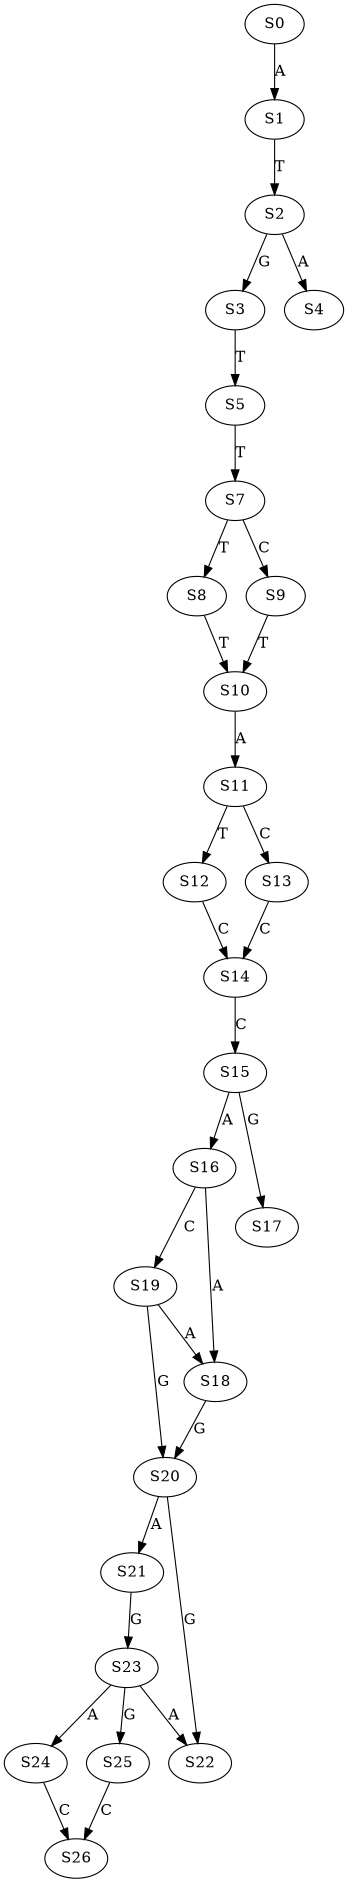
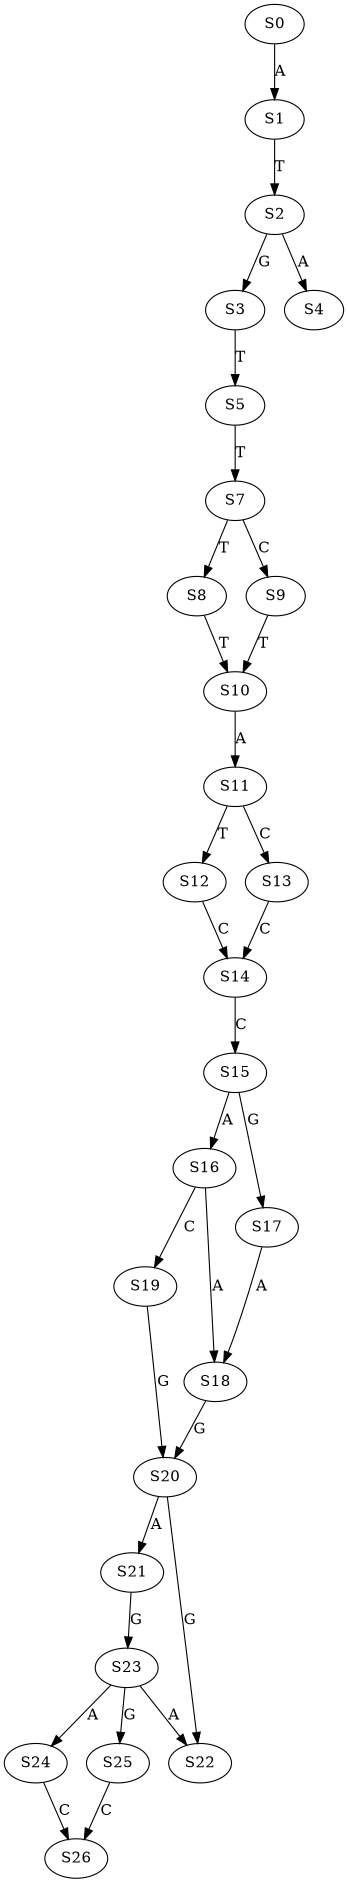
edge "S19" -> "S18": now "S17" -> "S18"
